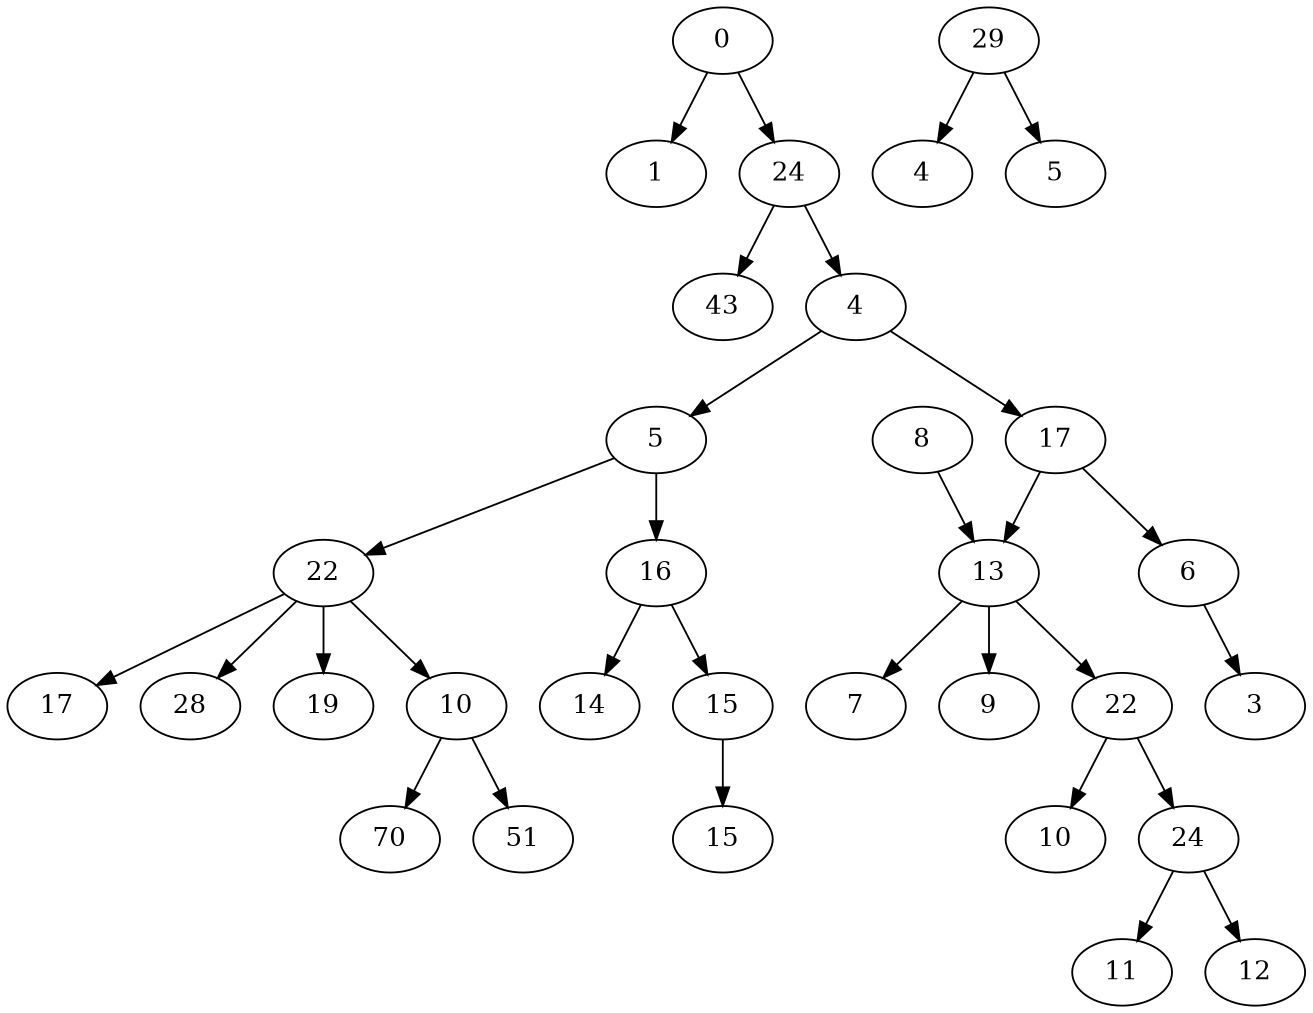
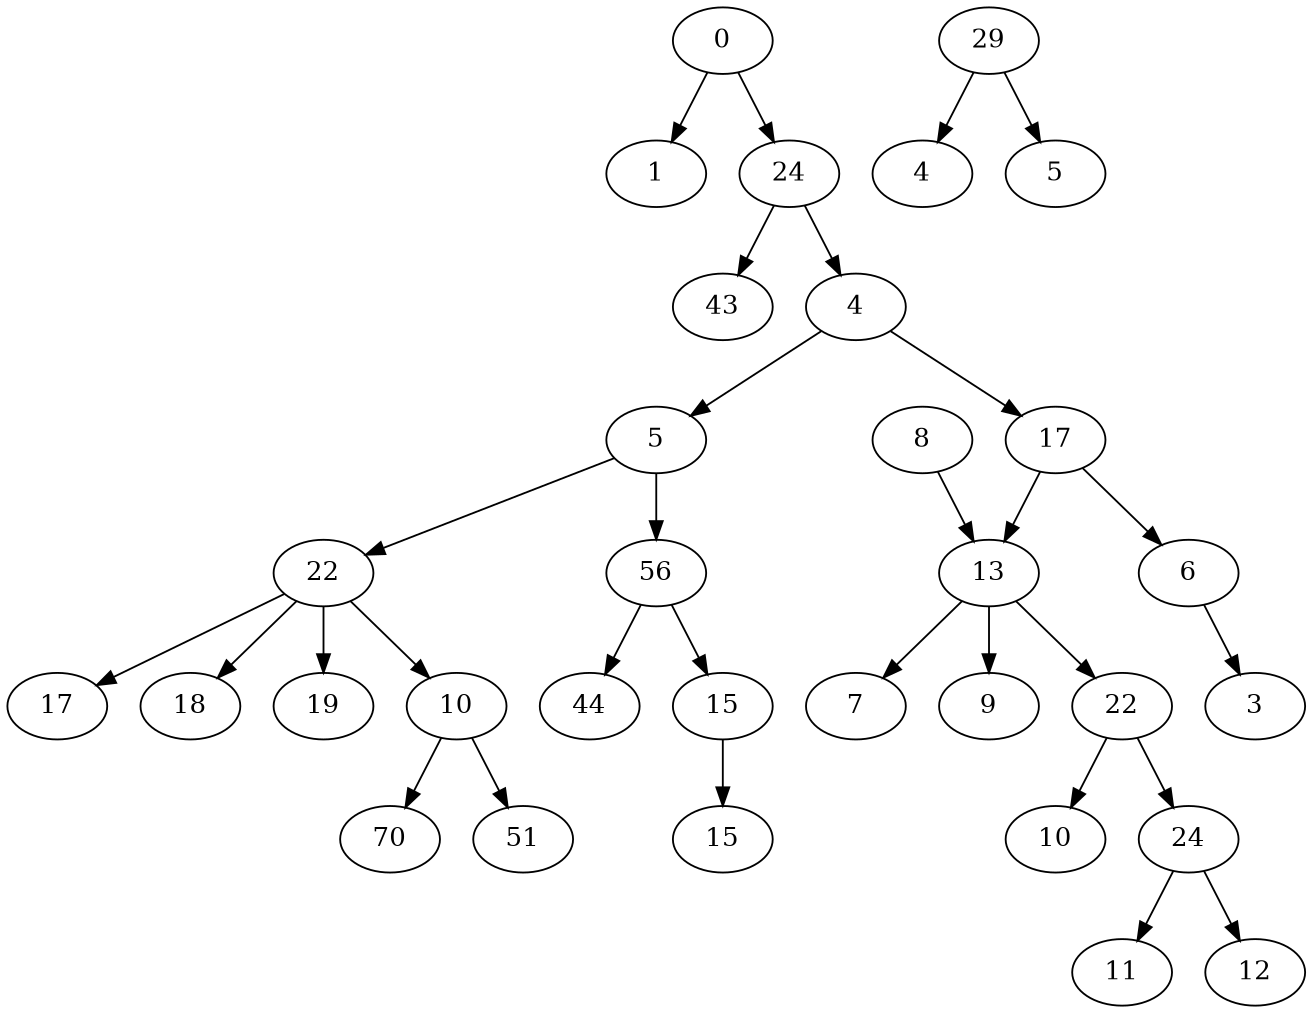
node "16": label "16" -> "56"
node "28": label "28" -> "18"
node "14": label "14" -> "44"
